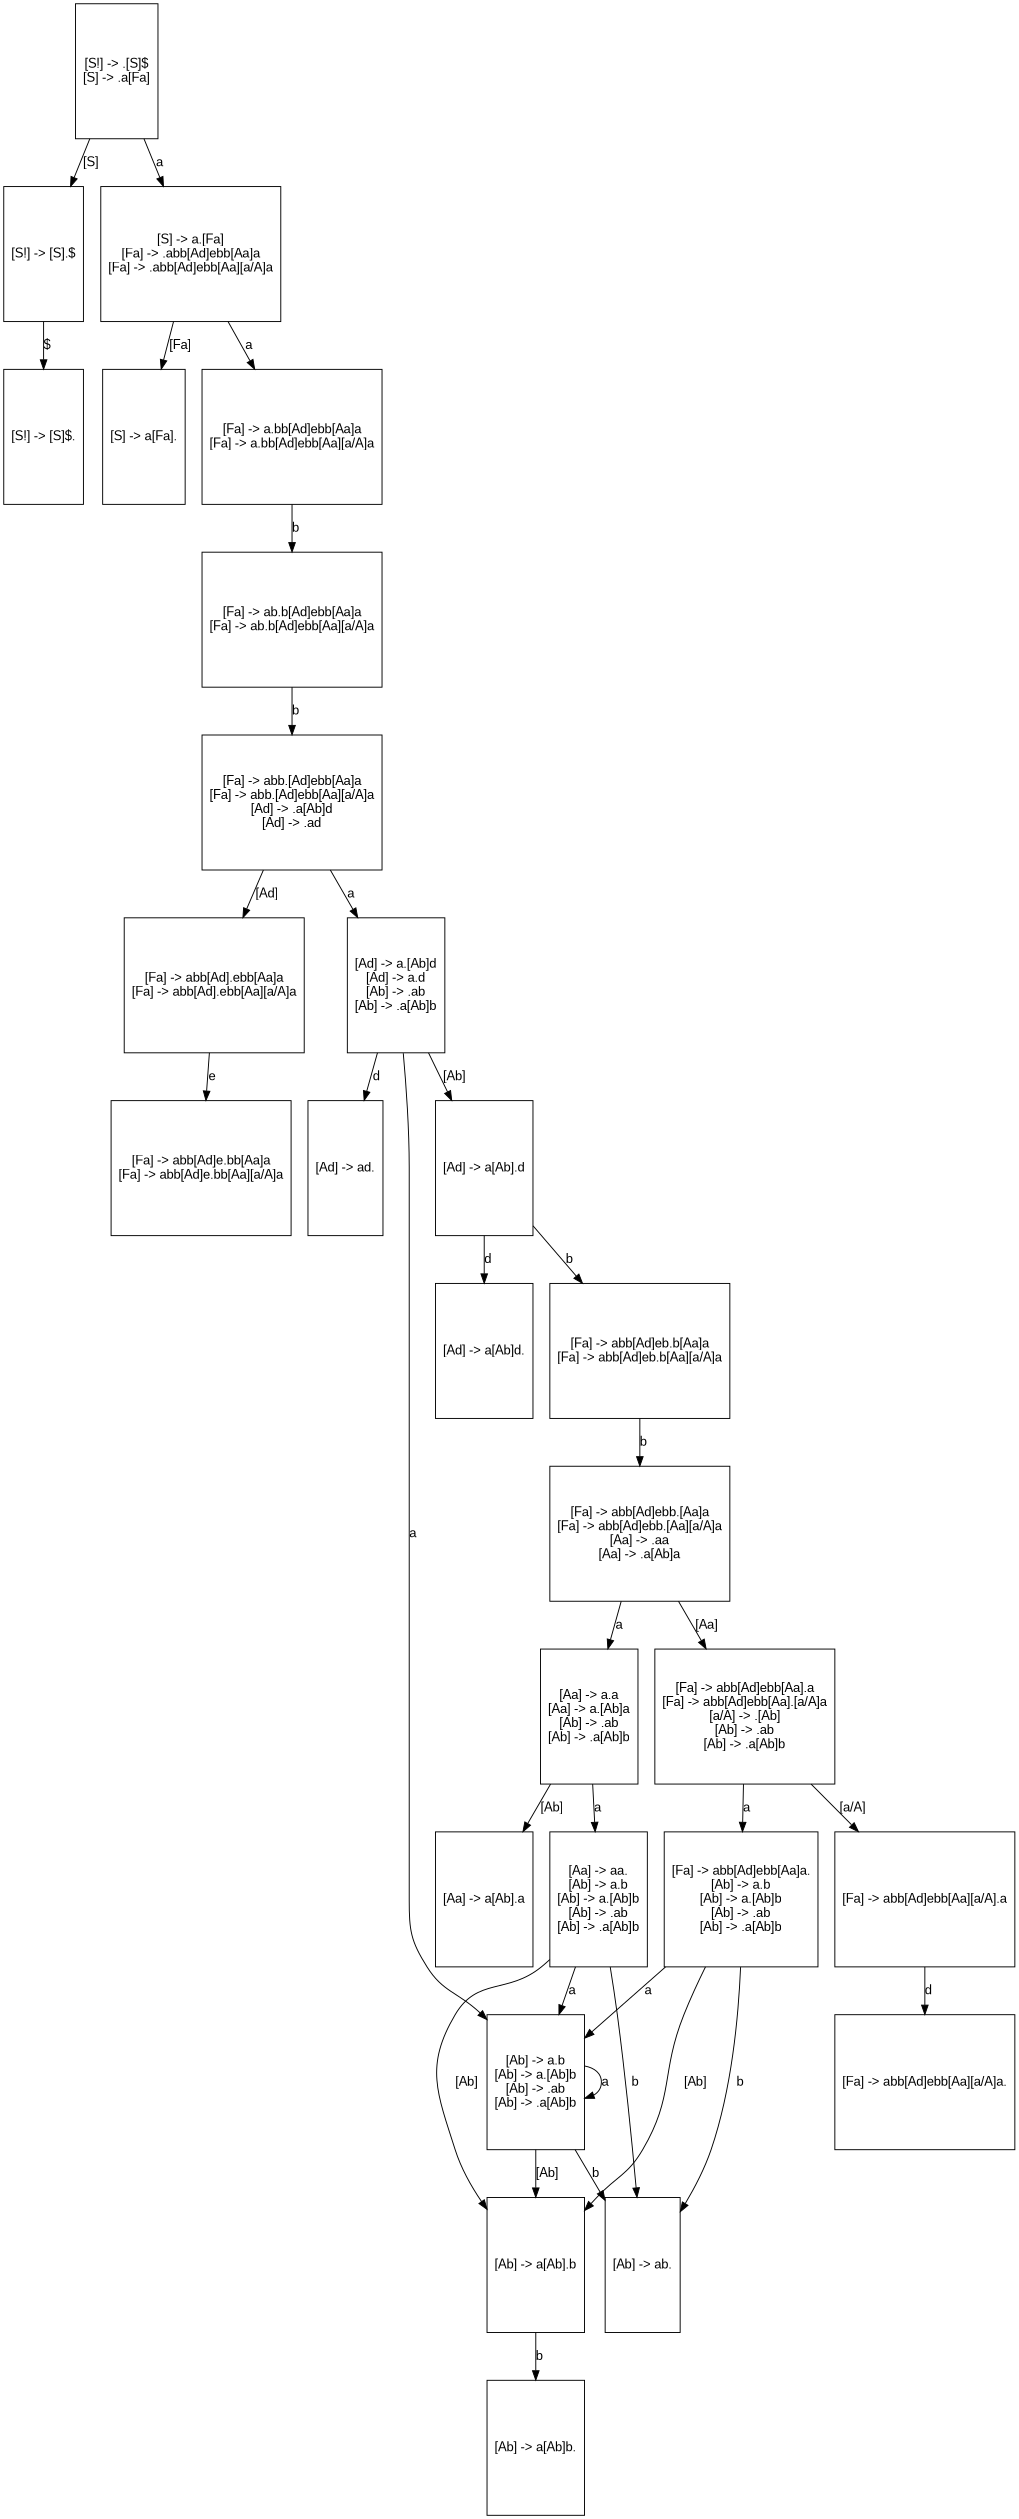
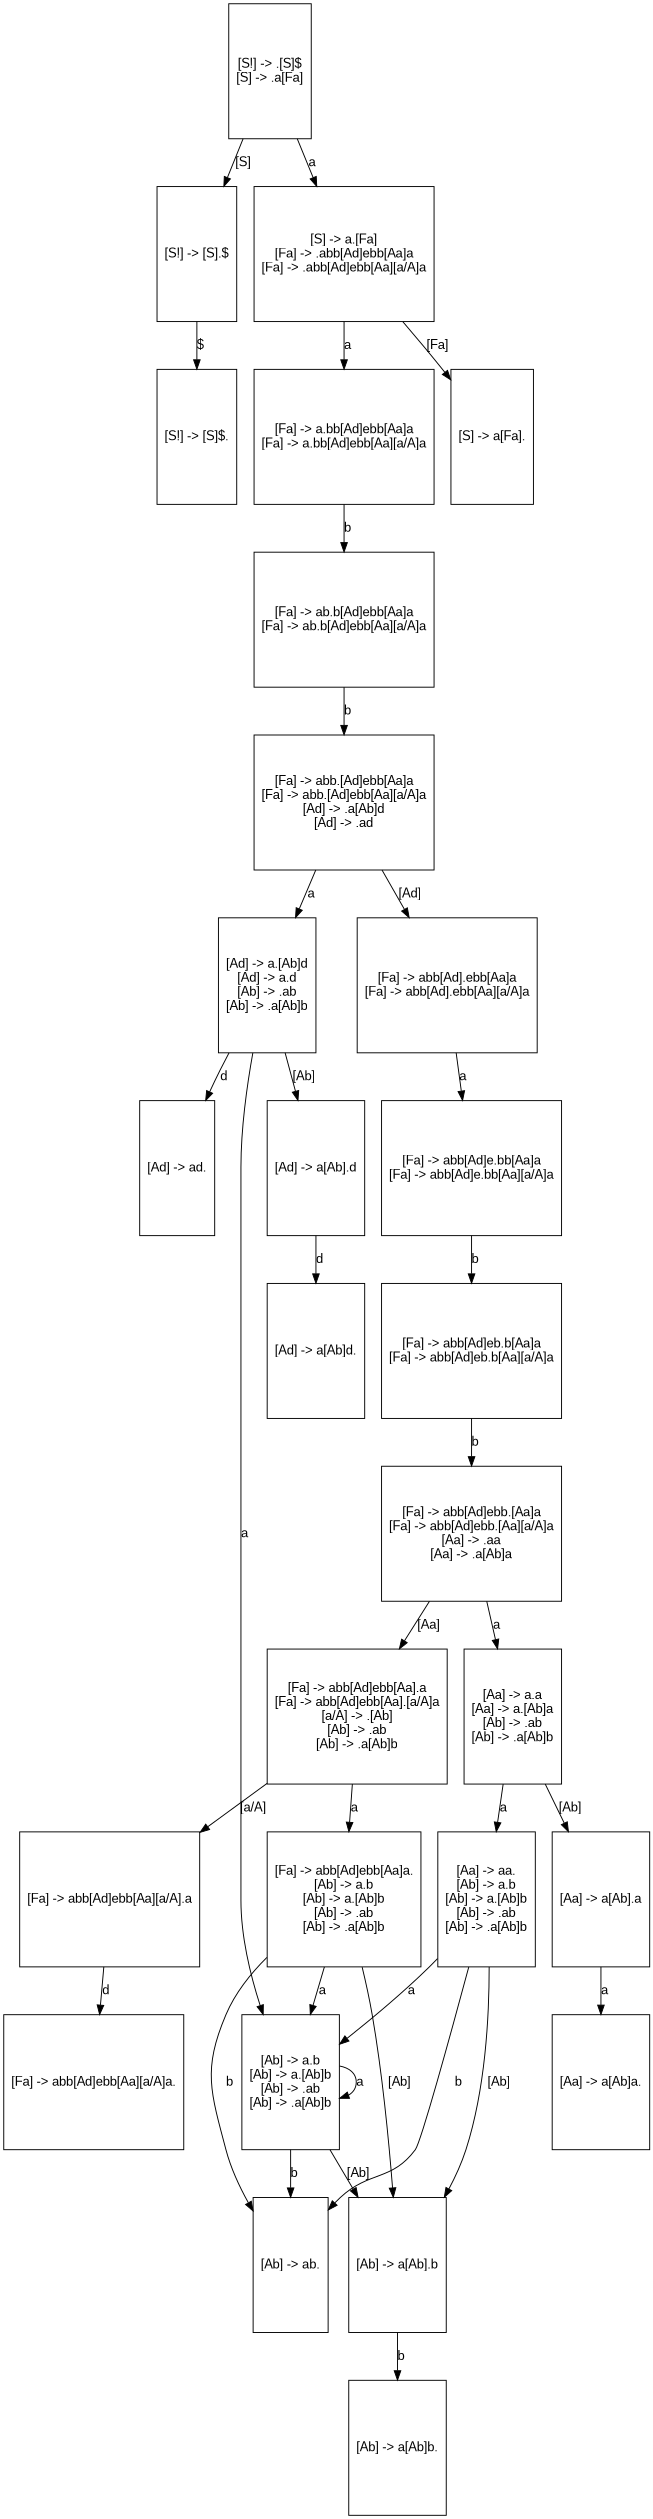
edge "[Fa] -> abb[Ad].ebb[Aa]a [Fa] -> abb[Ad].ebb[Aa][a/A]a" -> "[Fa] -> abb[Ad]e.bb[Aa]a [Fa] -> abb[Ad]e.bb[Aa][a/A]a": label "e" -> "a"
edge "[Ad] -> a[Ab].d" -> "[Fa] -> abb[Ad]eb.b[Aa]a [Fa] -> abb[Ad]eb.b[Aa][a/A]a": now "[Fa] -> abb[Ad]e.bb[Aa]a [Fa] -> abb[Ad]e.bb[Aa][a/A]a" -> "[Fa] -> abb[Ad]eb.b[Aa]a [Fa] -> abb[Ad]eb.b[Aa][a/A]a"
node "[Aa] -> a[Ab]a.": added
